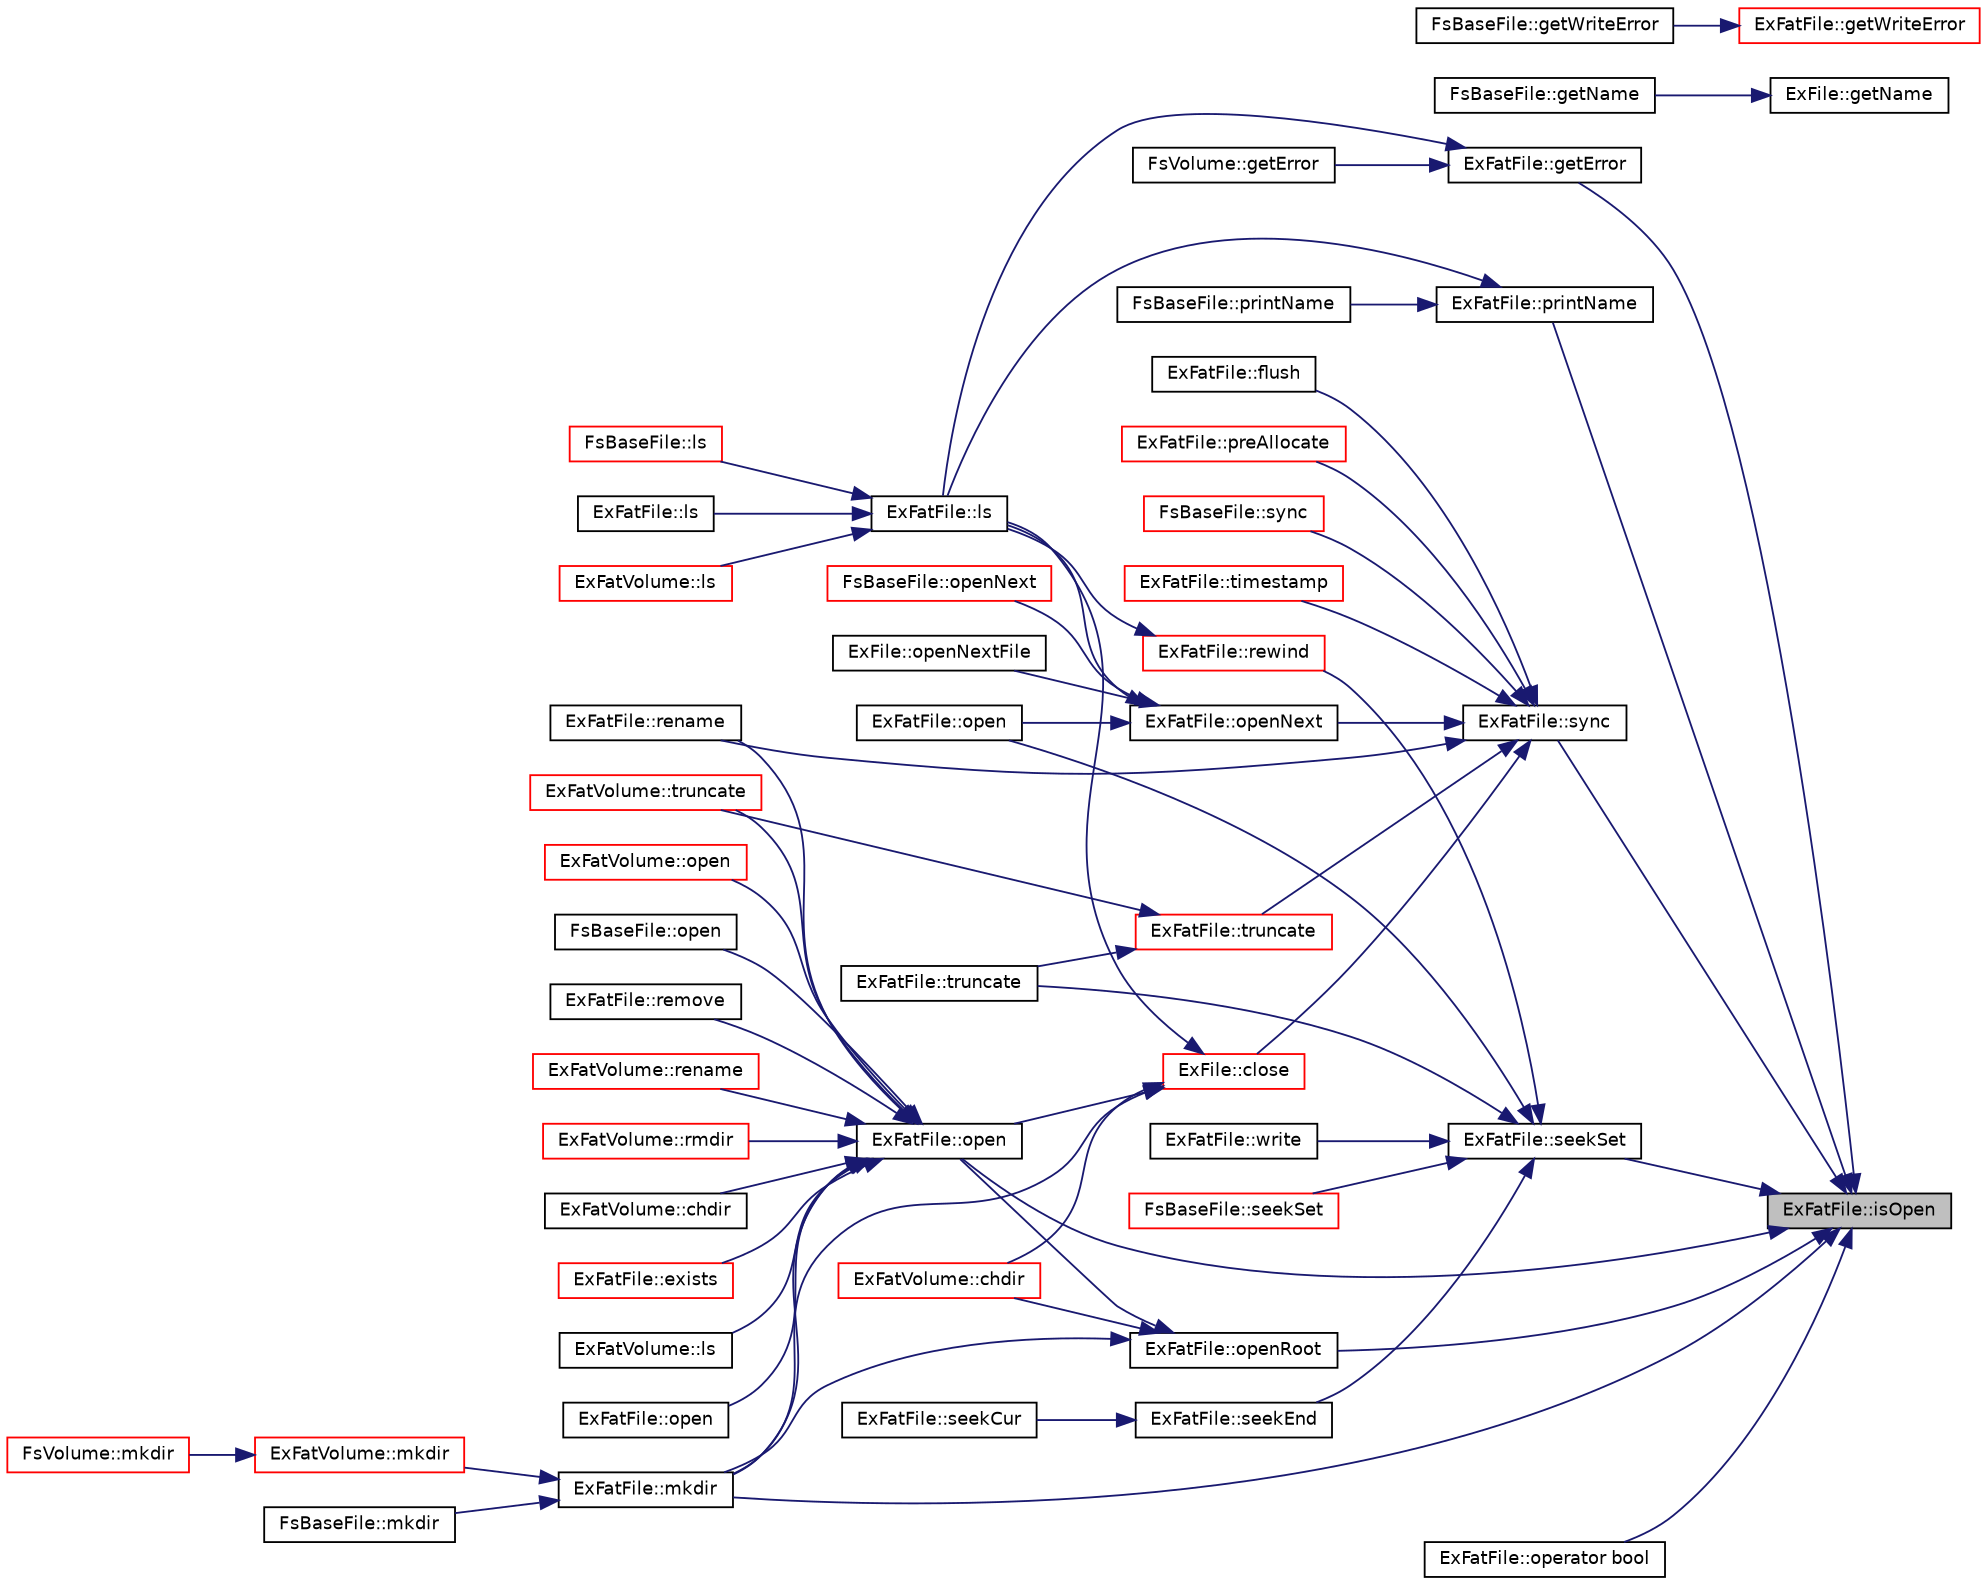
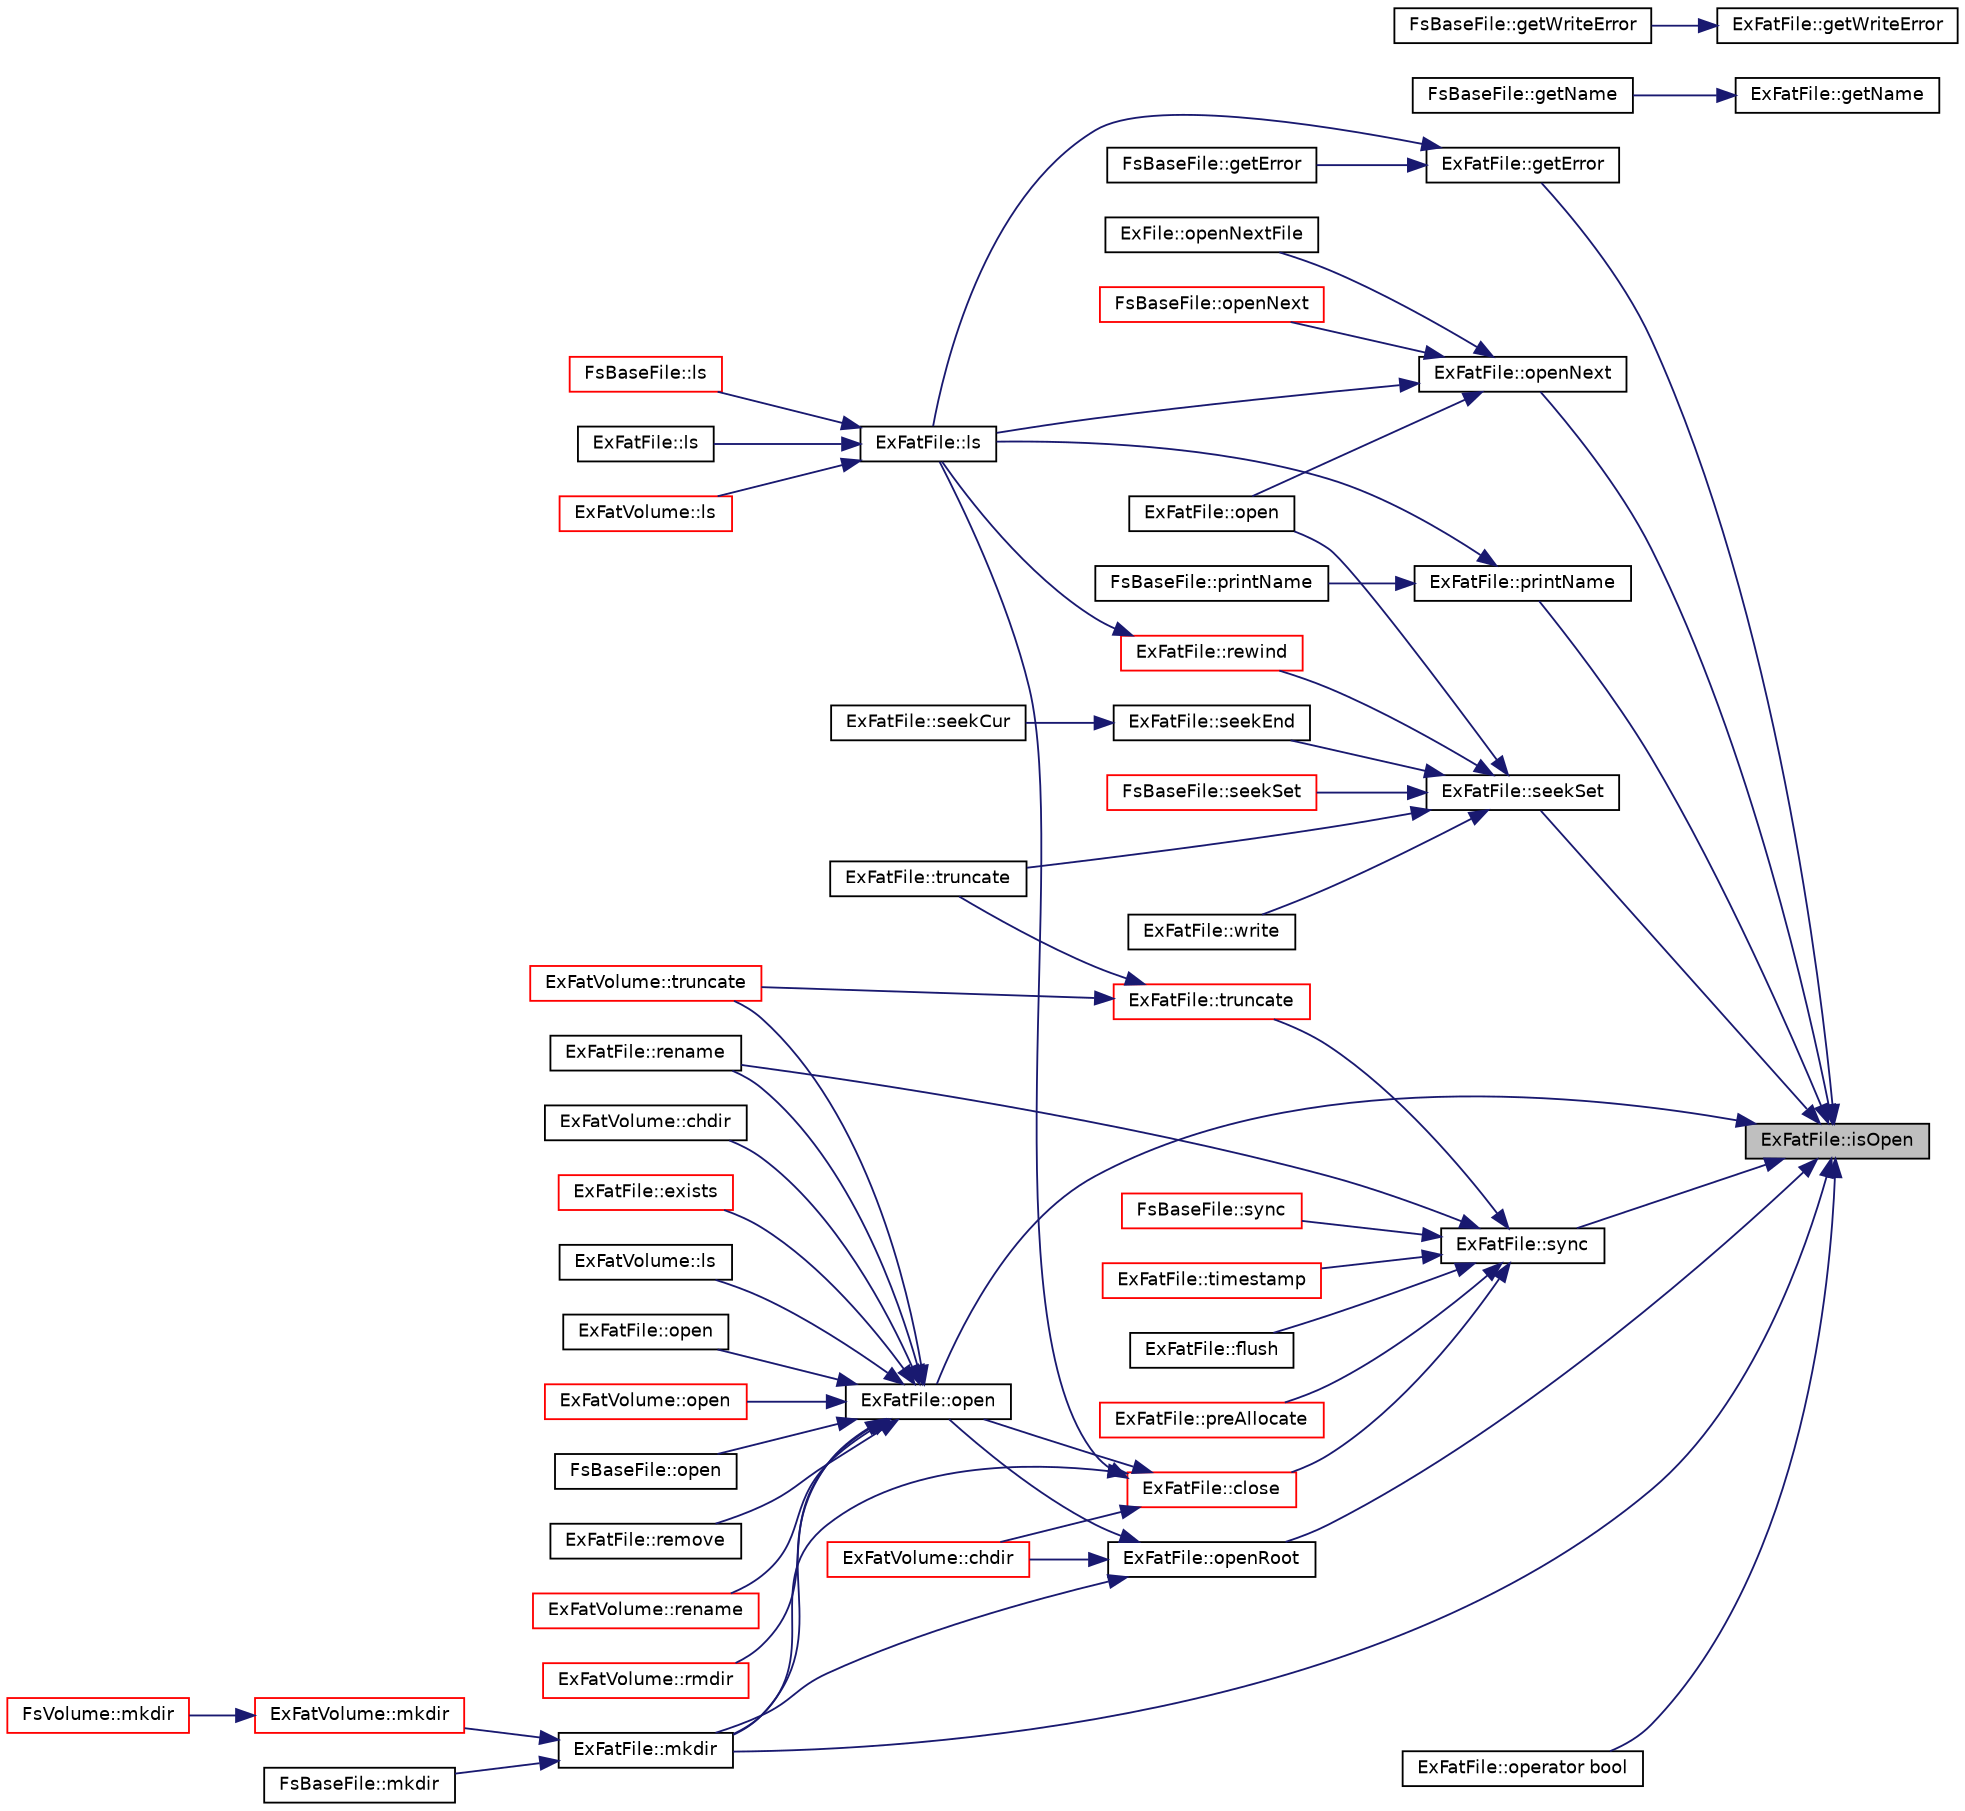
node "ExFatFile::getWriteError": color red -> black
node "ExFile::getName": label "ExFile::getName" -> "ExFatFile::getName"
node "FsVolume::getError": label "FsVolume::getError" -> "FsBaseFile::getError"
edge "ExFatFile::openNext" -> "ExFatFile::sync": now "ExFatFile::openNext" -> "ExFatFile::isOpen"
node "ExFile::close": label "ExFile::close" -> "ExFatFile::close"
